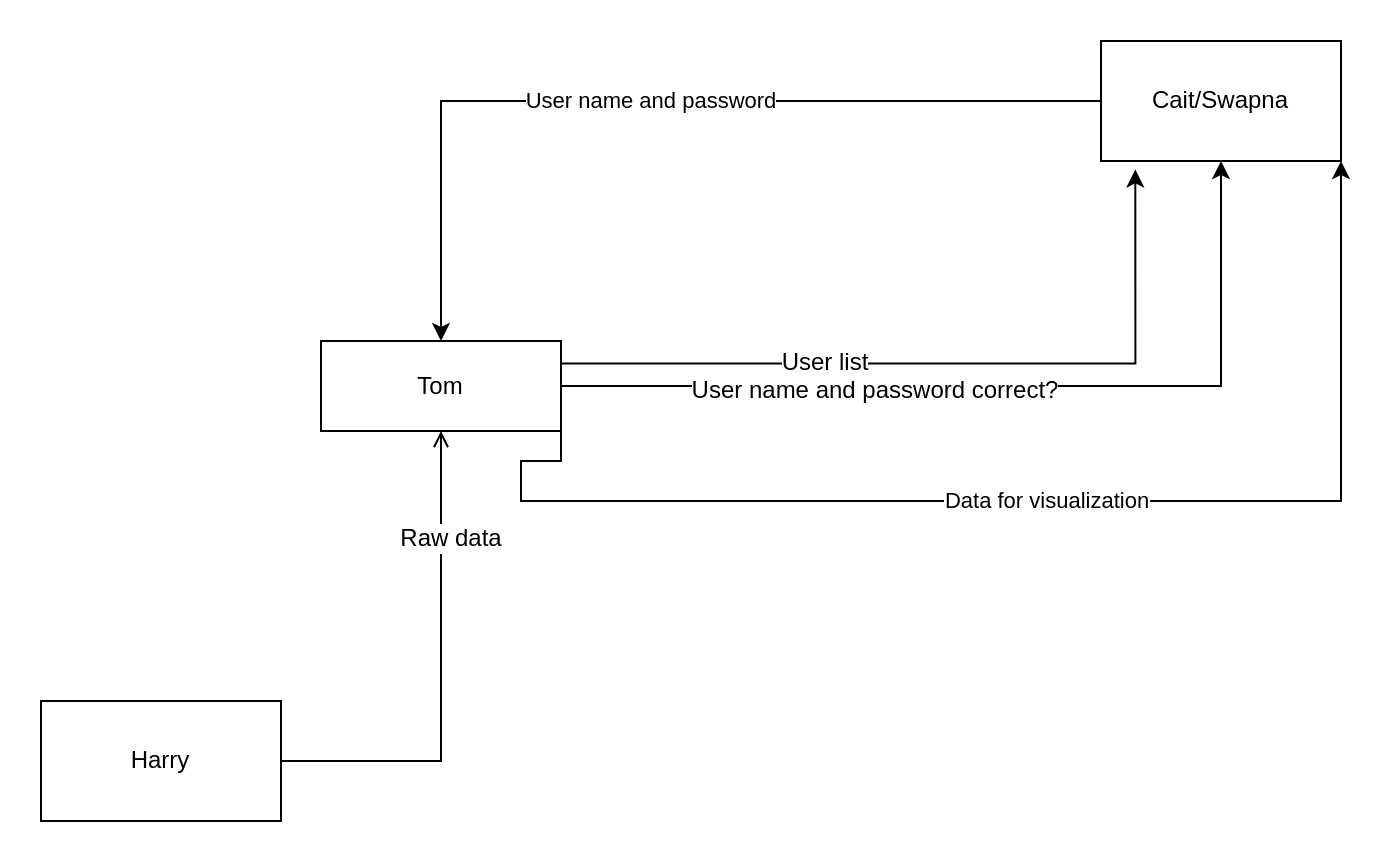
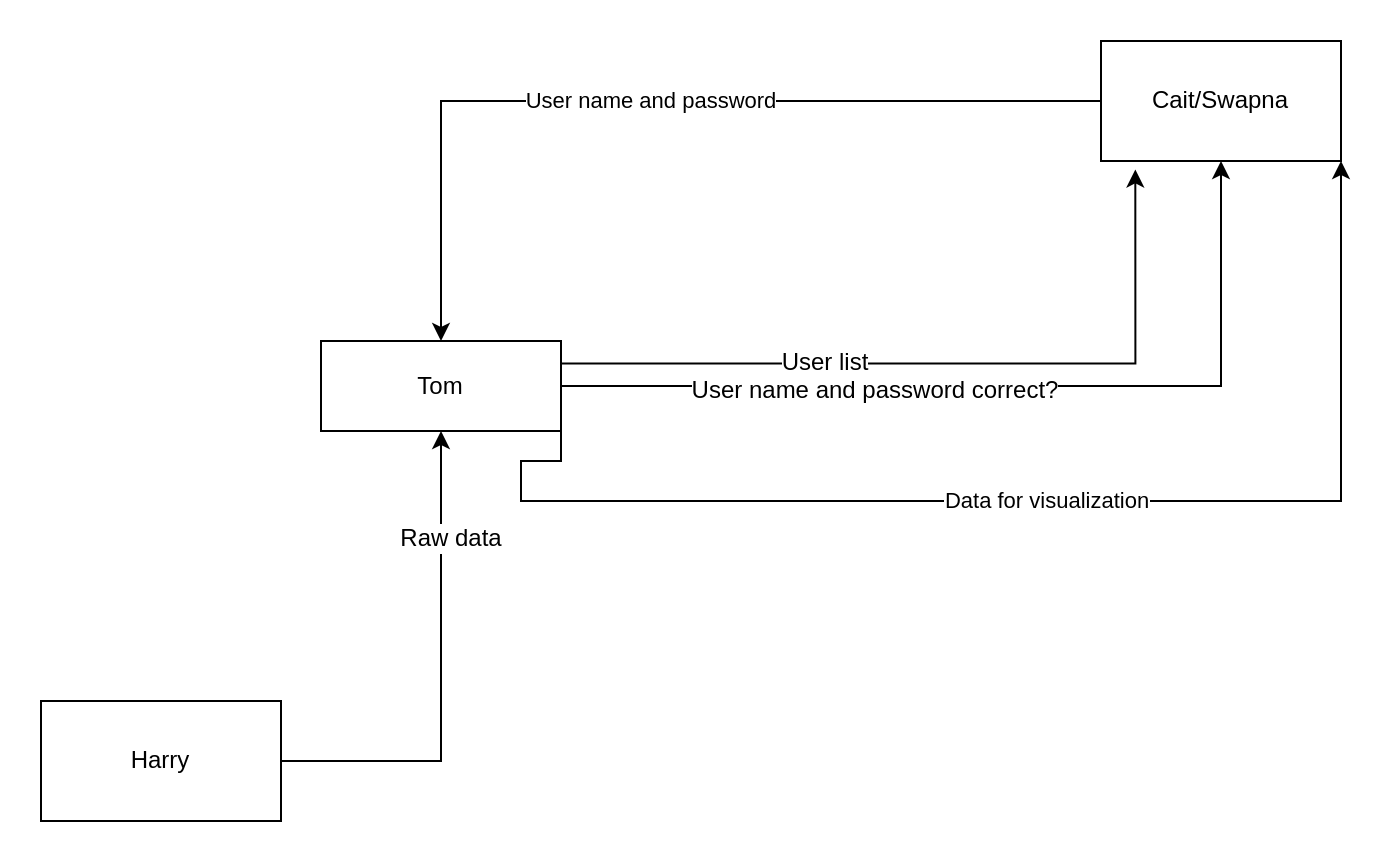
edge "Harry" -> "Tom": arrowhead open -> classic
